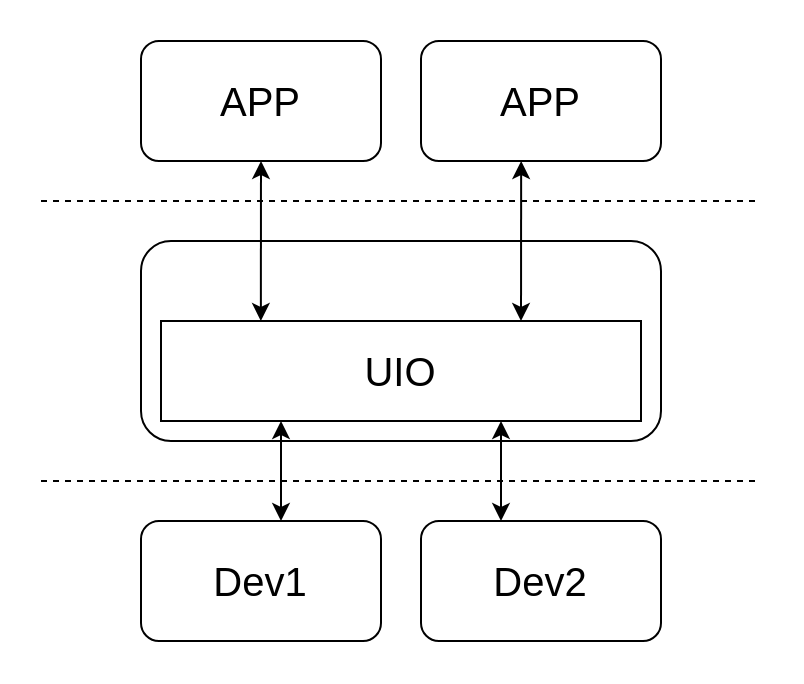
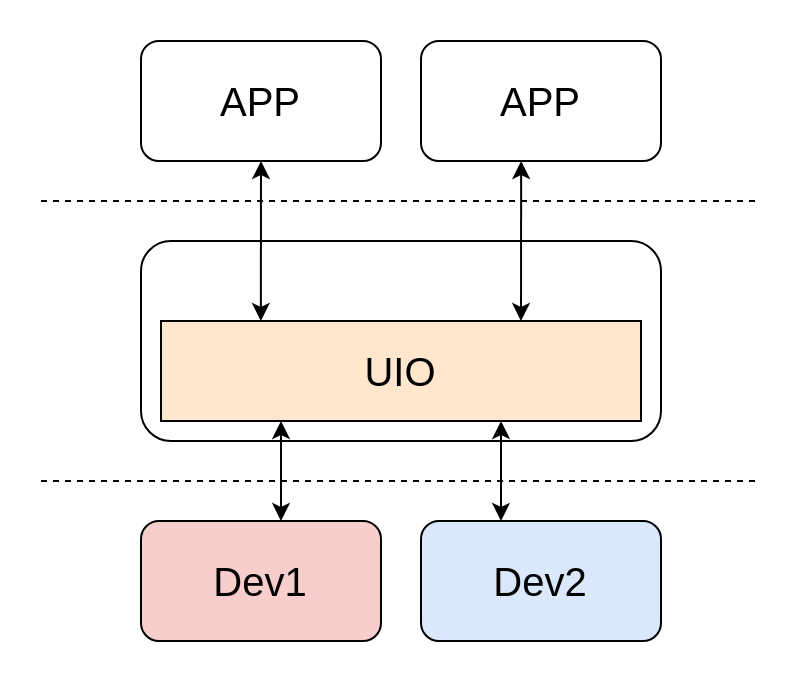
node "UIO": fillcolor #ffffff -> #ffe6cc
node "Dev1": fillcolor #ffffff -> #f8cecc
node "Dev2": fillcolor #ffffff -> #dae8fc
